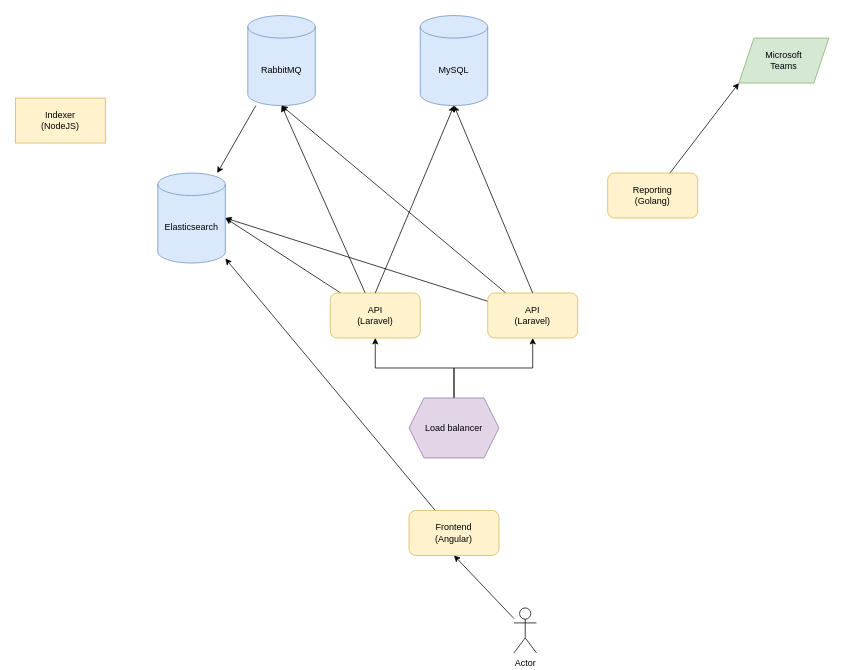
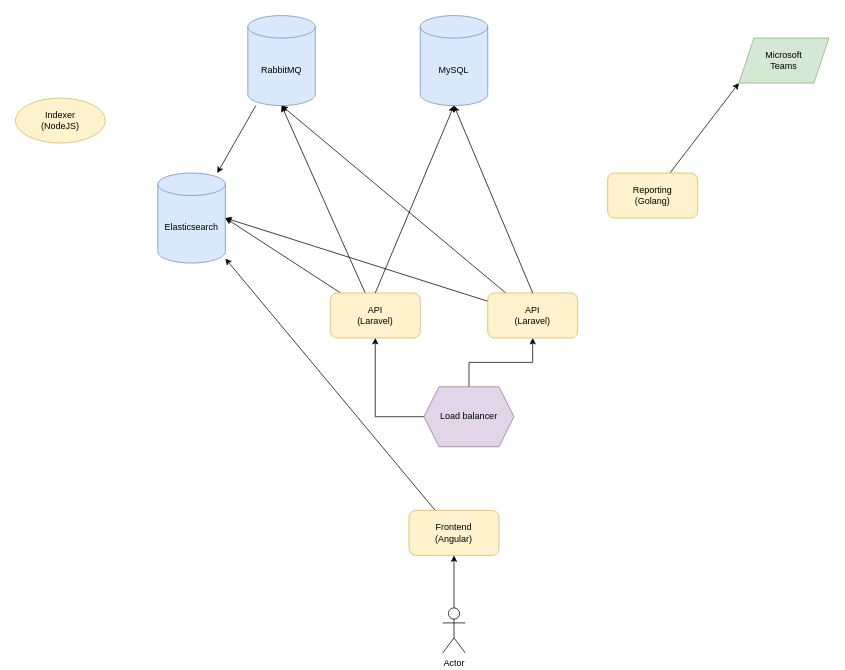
node "Indexer (NodeJS)": shape rectangle -> ellipse
node "Load balancer": moved (454, 428) -> (469, 417)
node "Actor": moved (525, 630) -> (454, 630)
